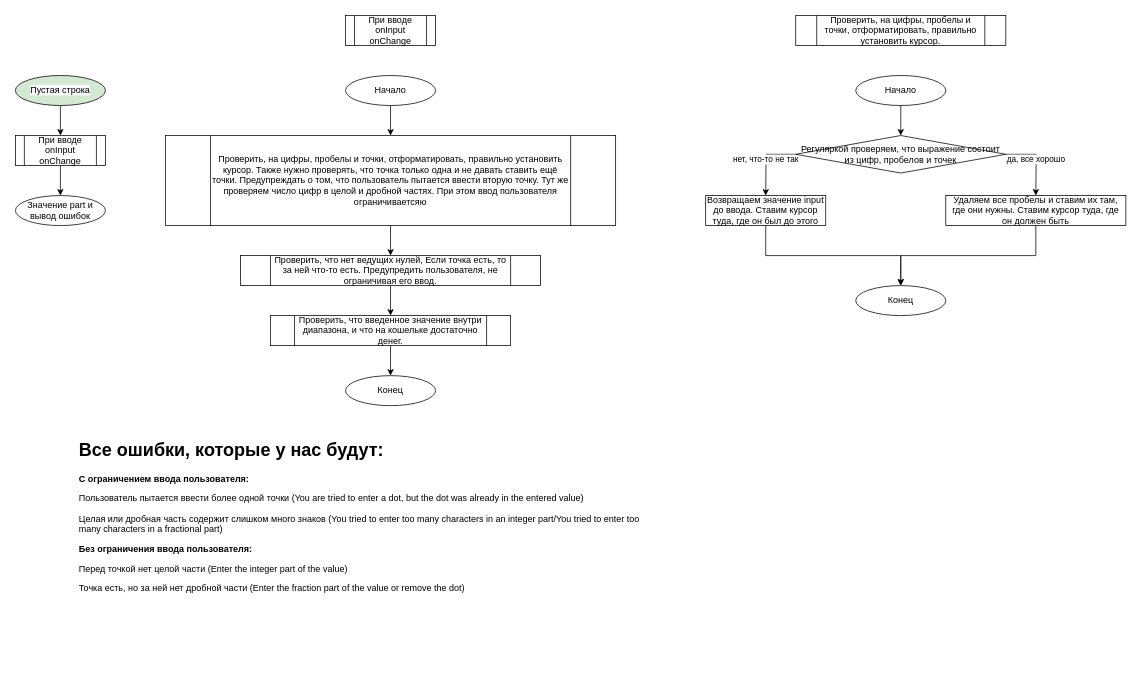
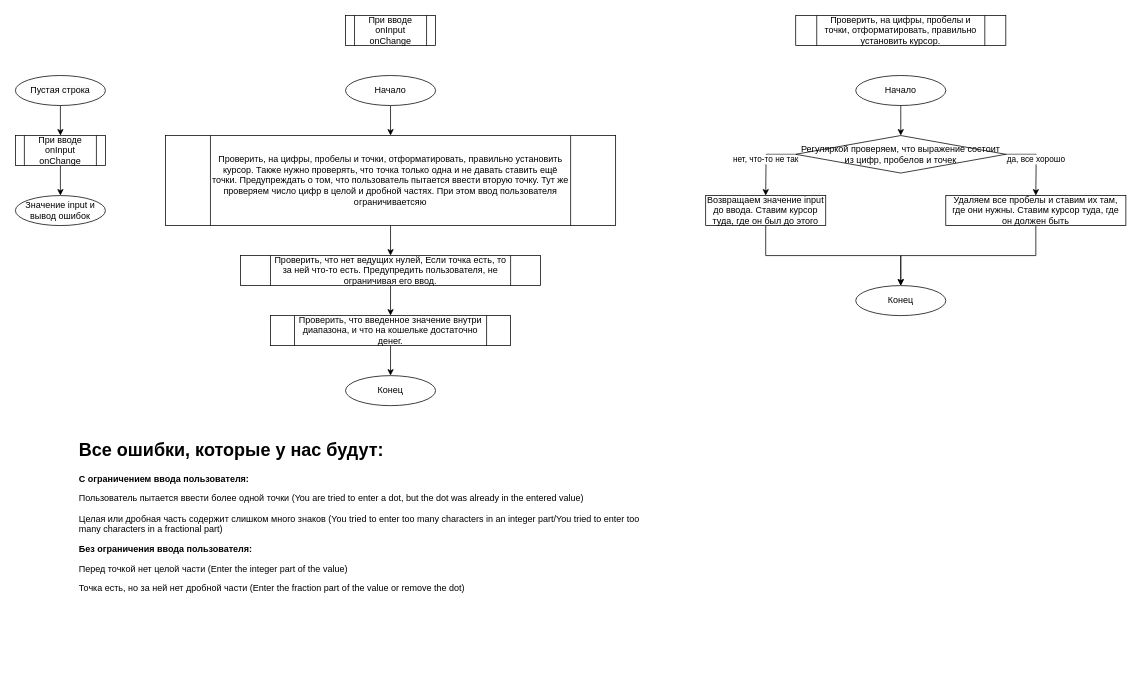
node "Пустая строка": fillcolor #d5e8d4 -> #ffffff
node "Значение part и вывод ошибок": label "Значение part и вывод ошибок" -> "Значение input и вывод ошибок"
